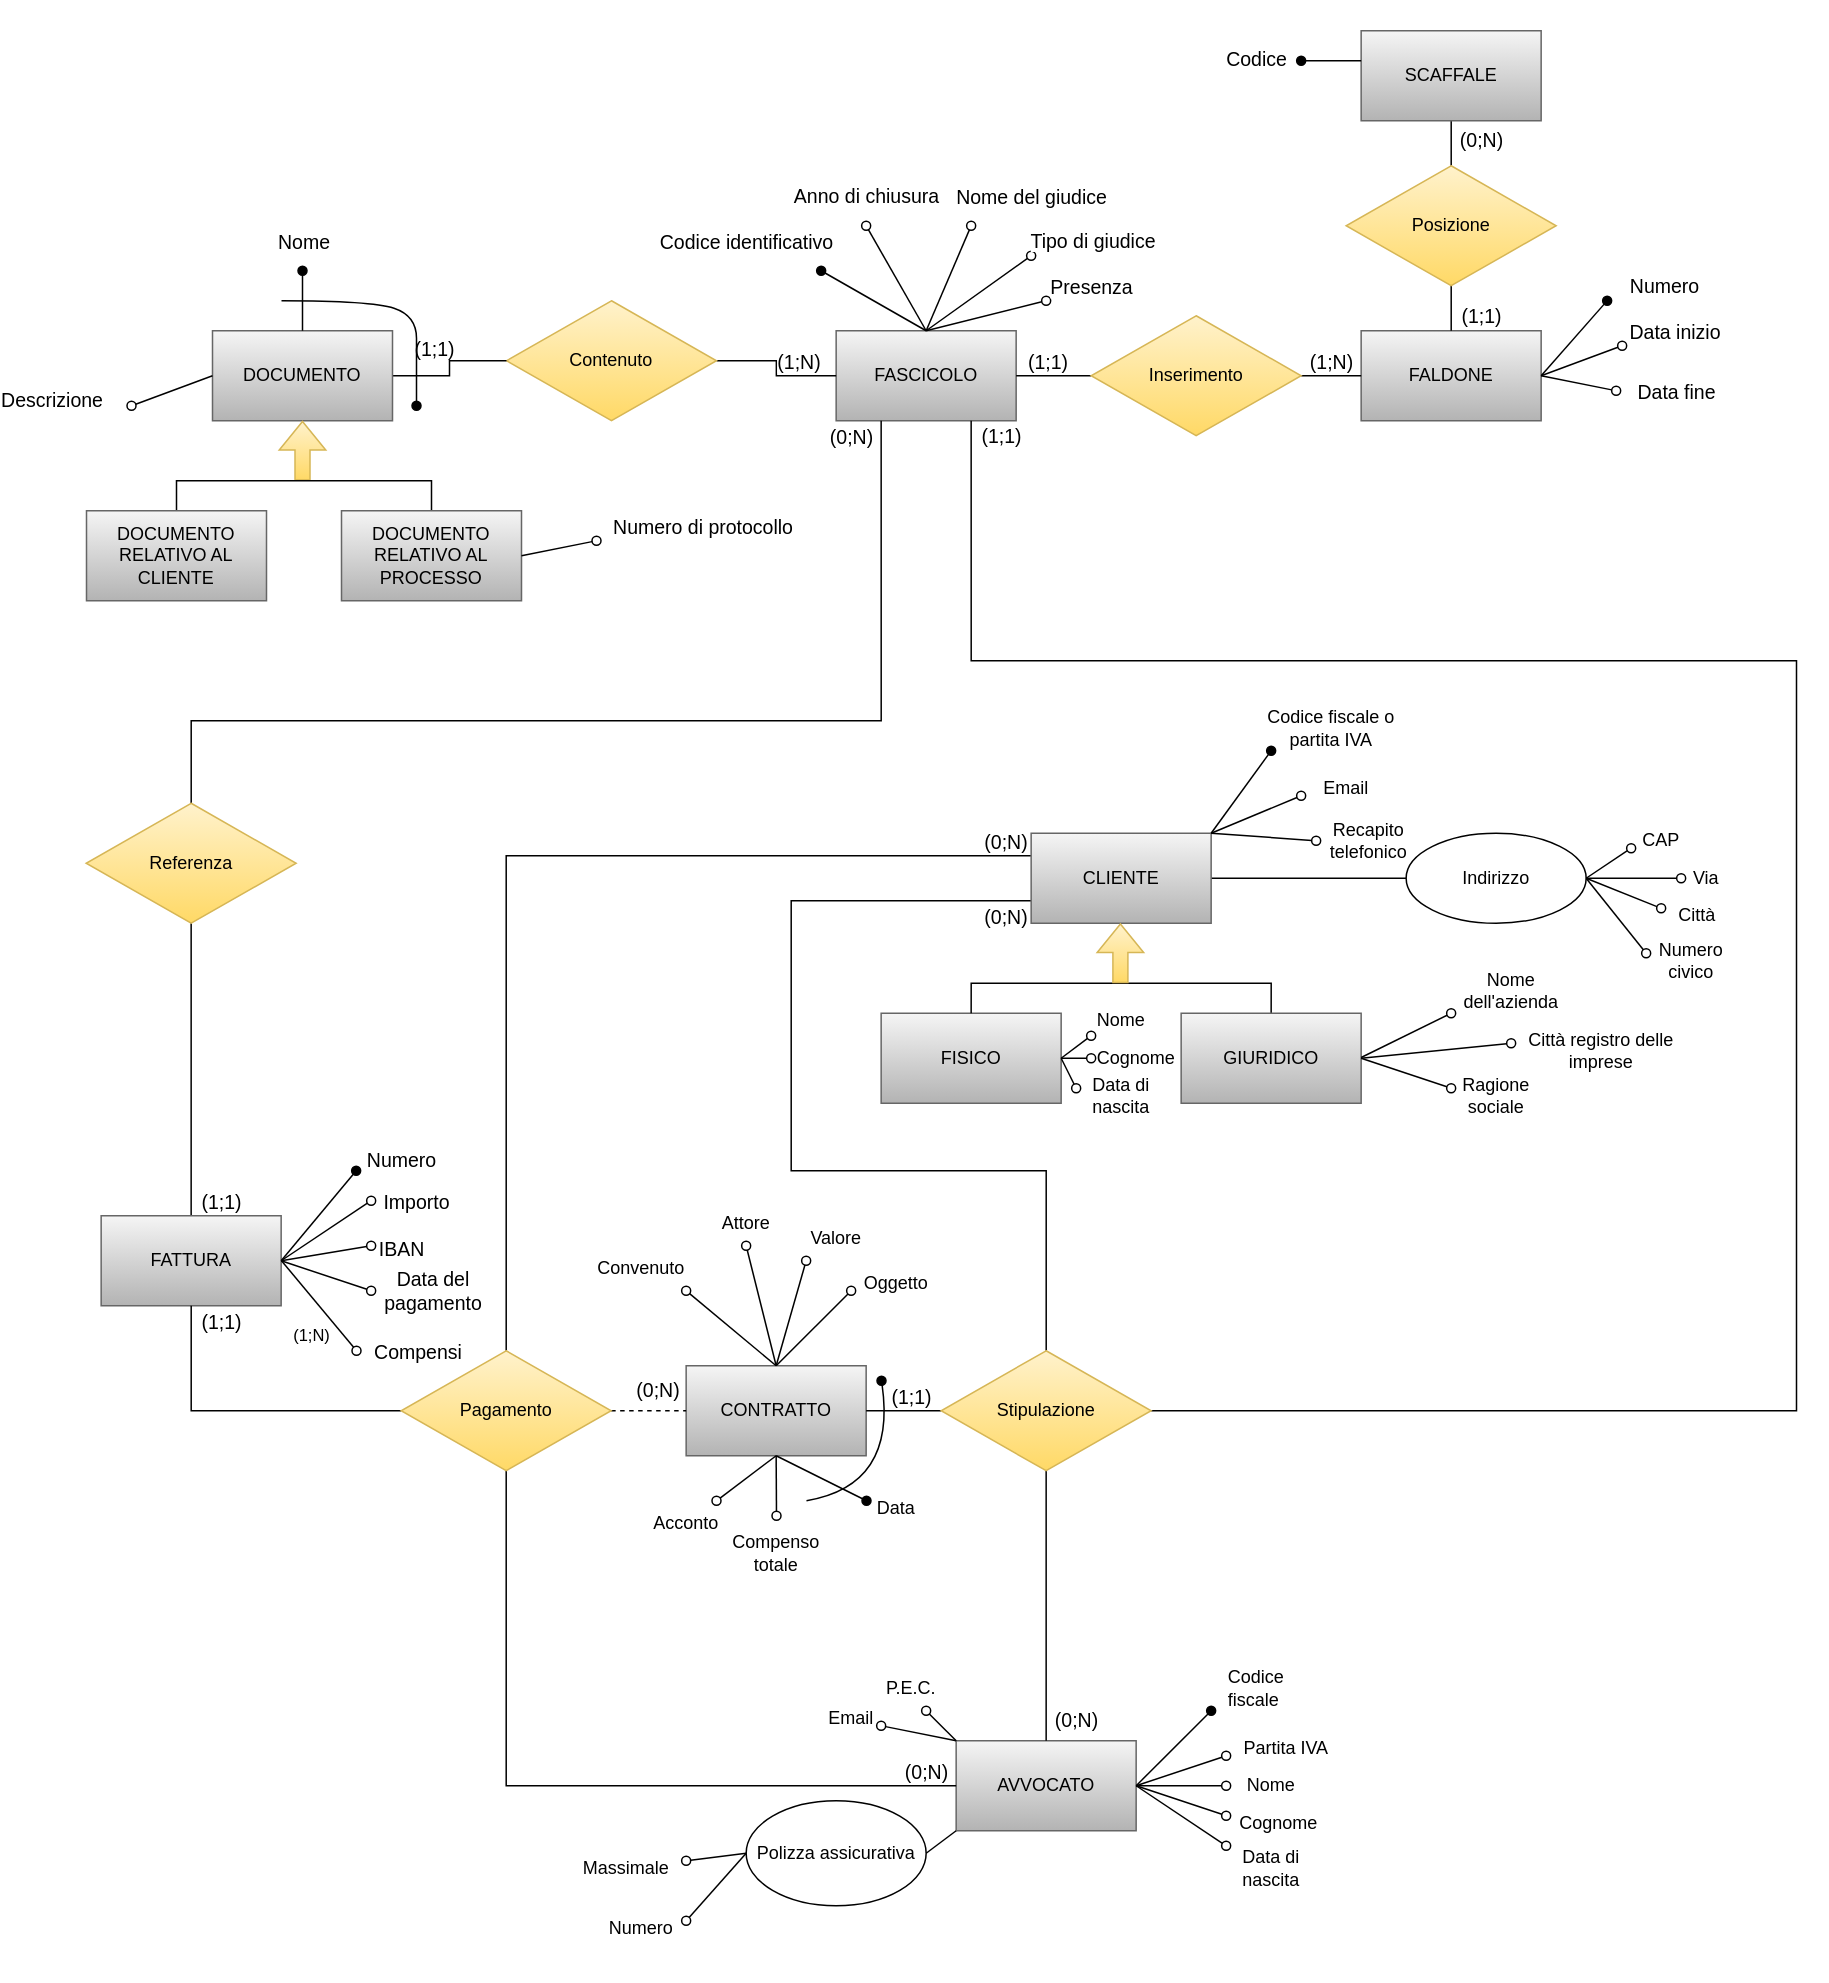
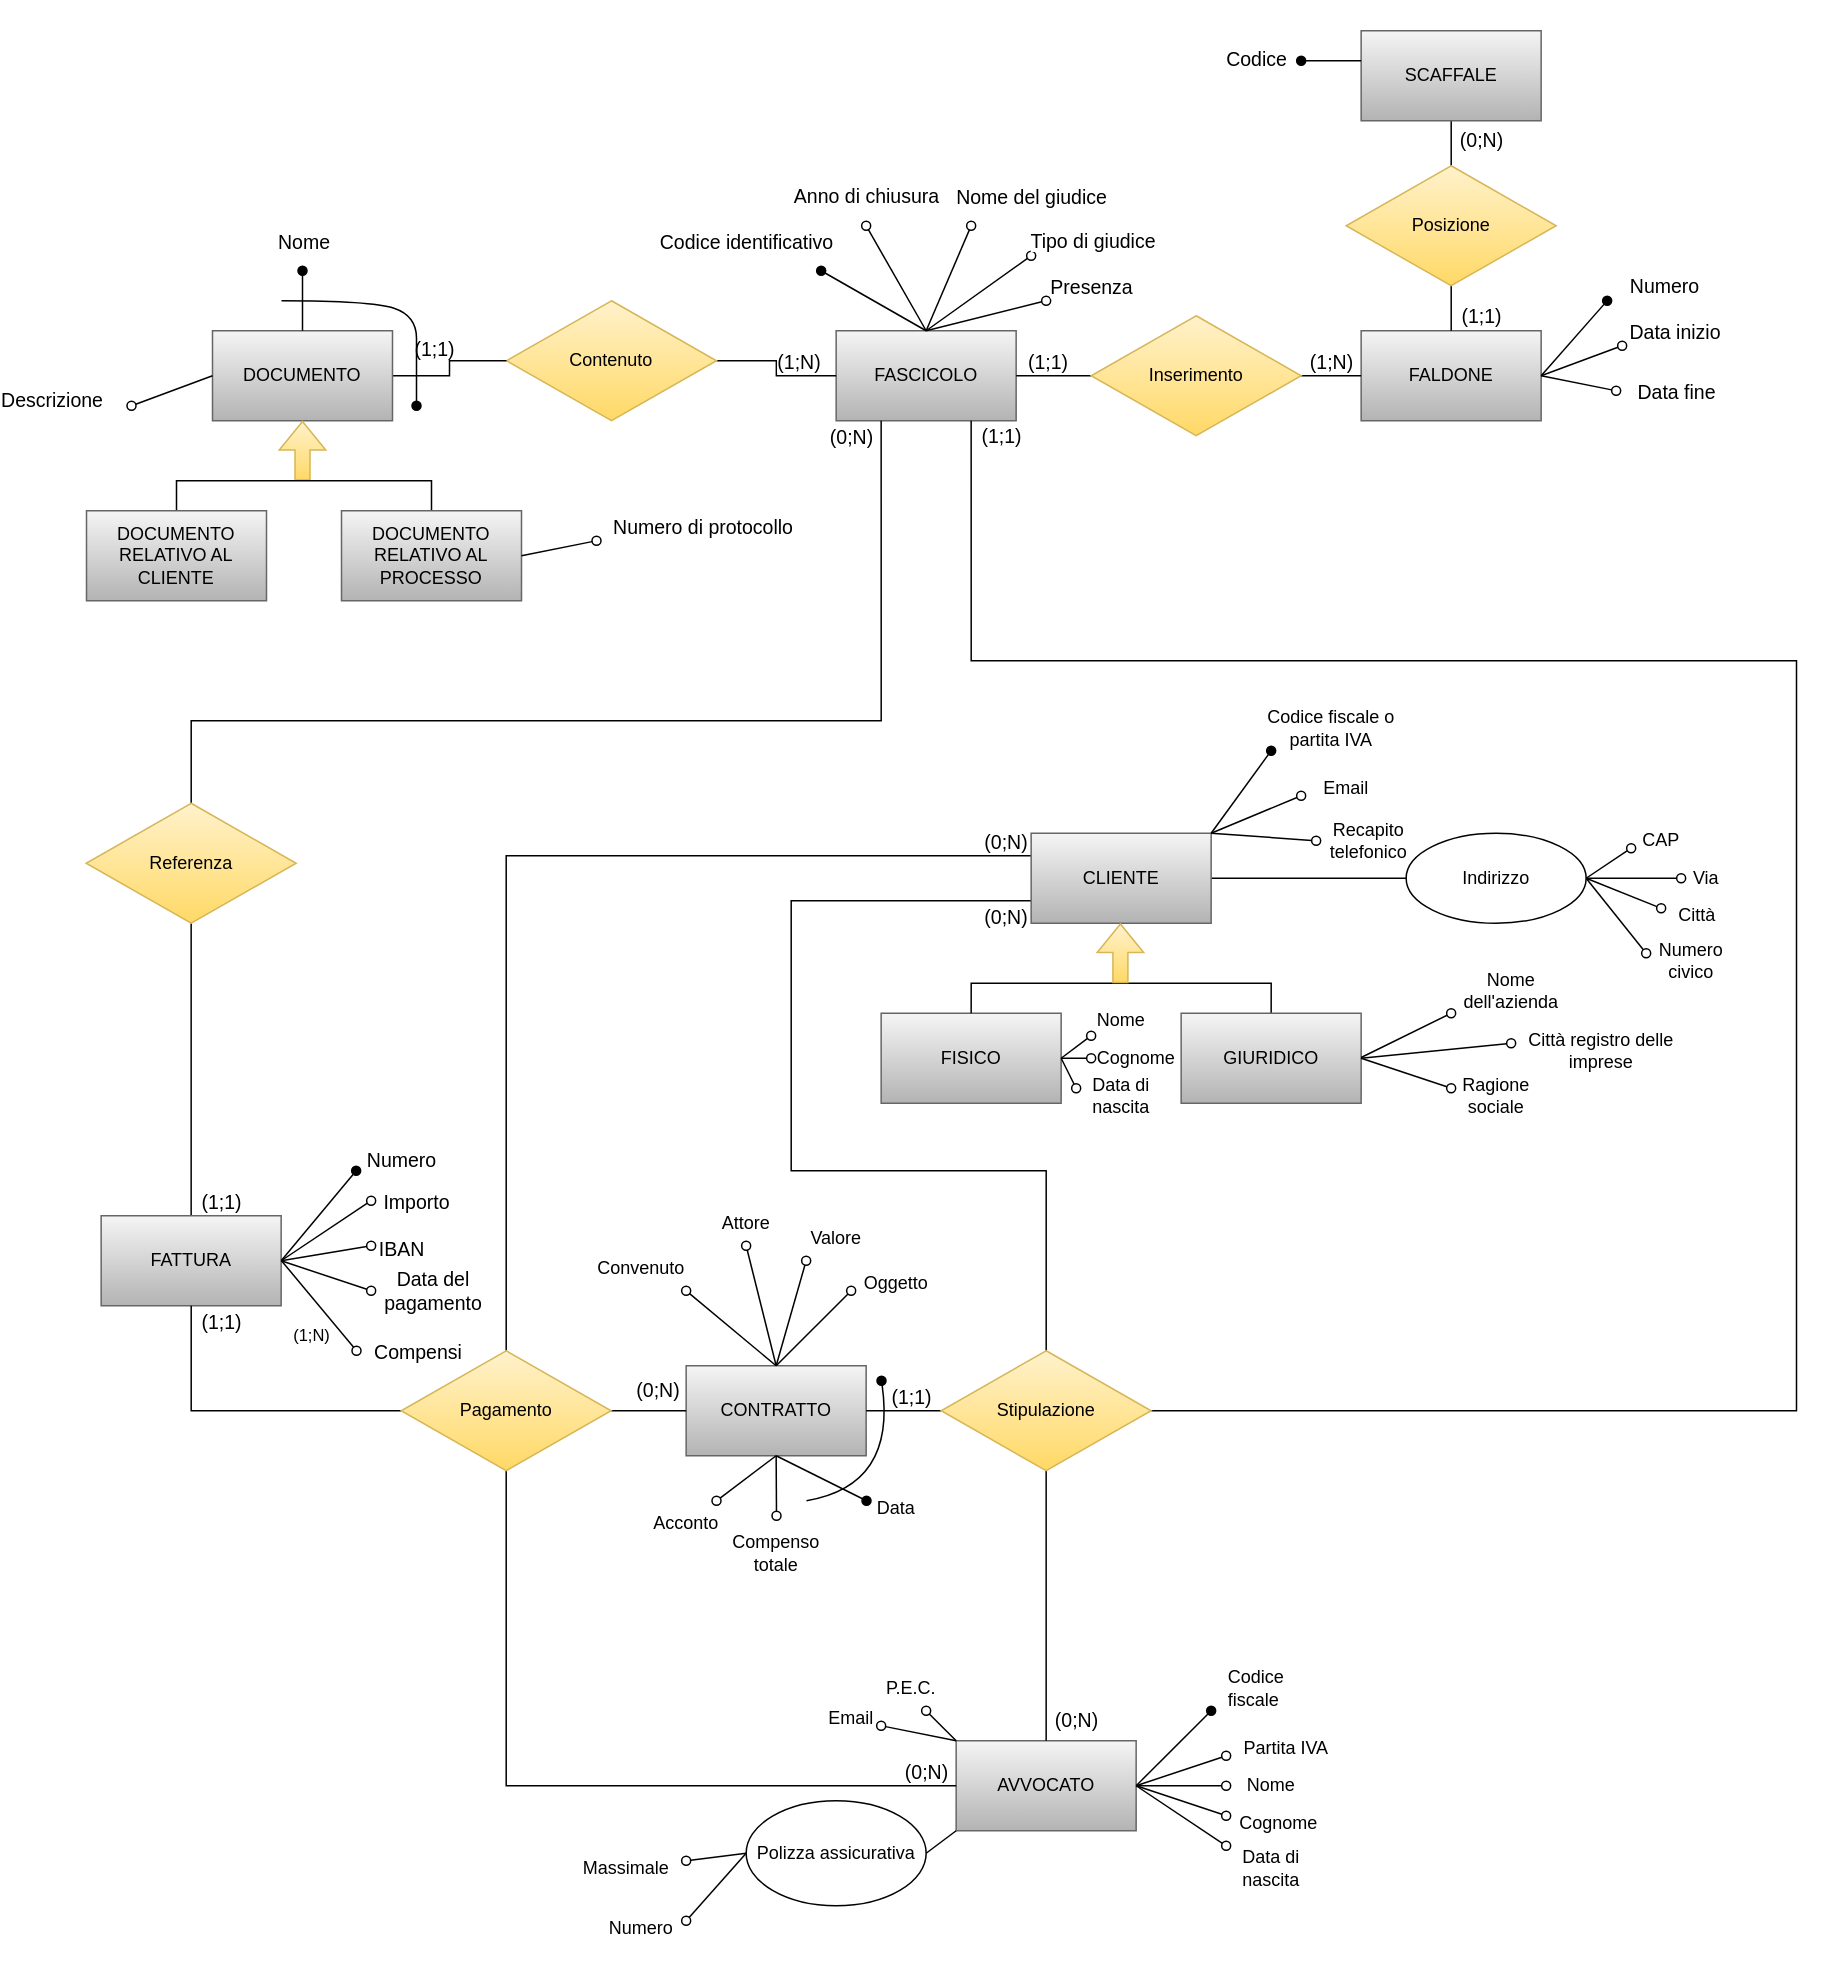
edge "Pagamento" -- "CONTRATTO": style dashed -> solid
